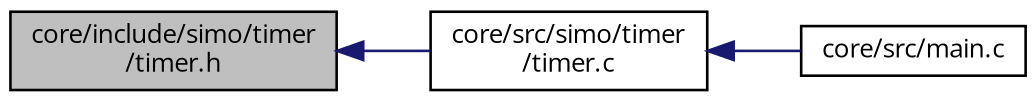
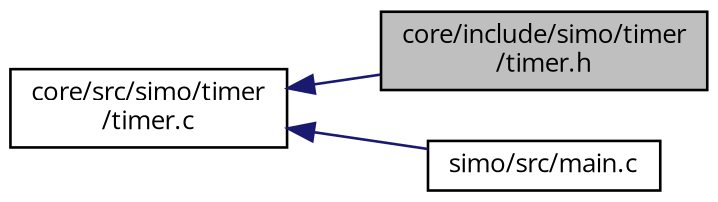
edge "core/src/simo/timer /timer.c" -> "core/include/simo/timer /timer.h": reversed
node "core/src/main.c": label "core/src/main.c" -> "simo/src/main.c"
